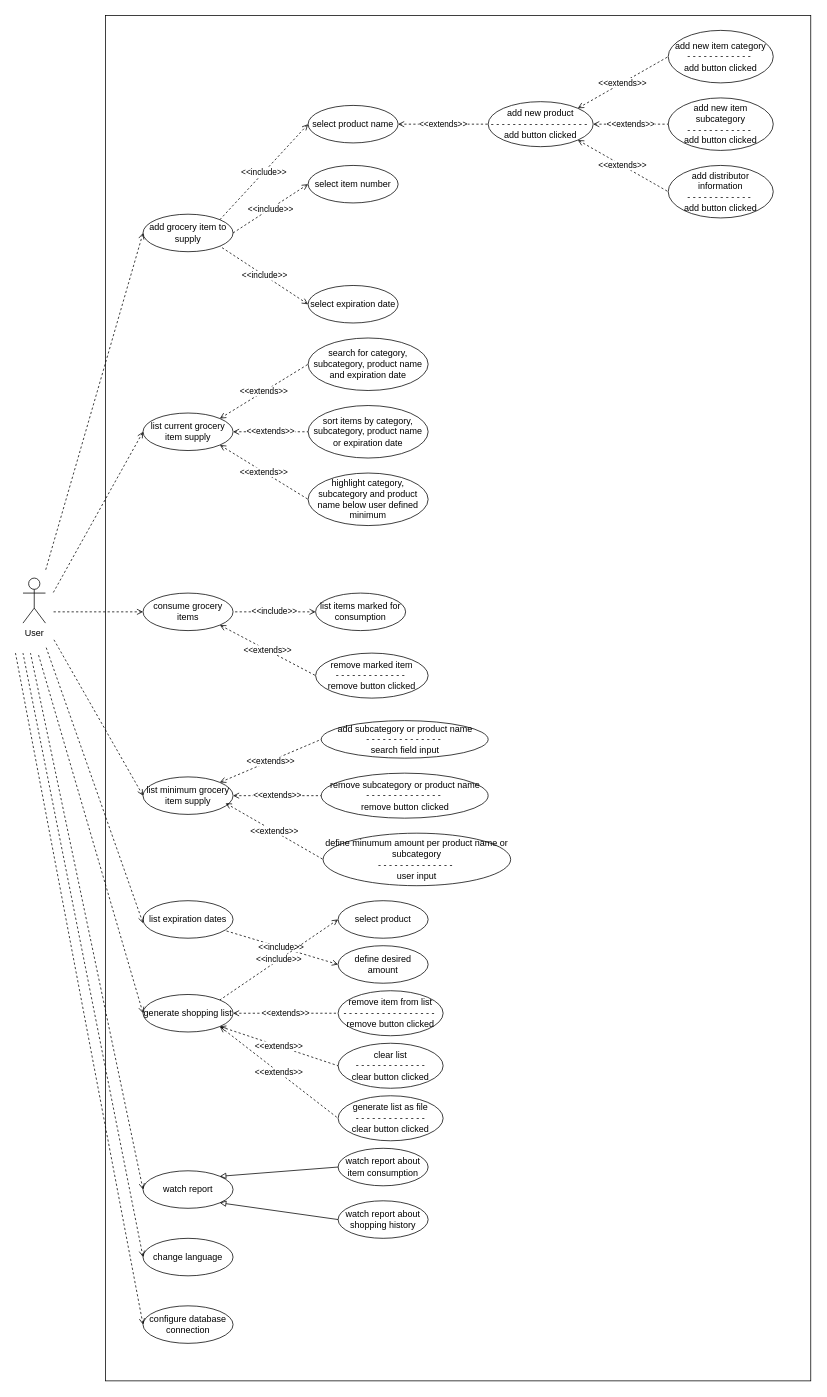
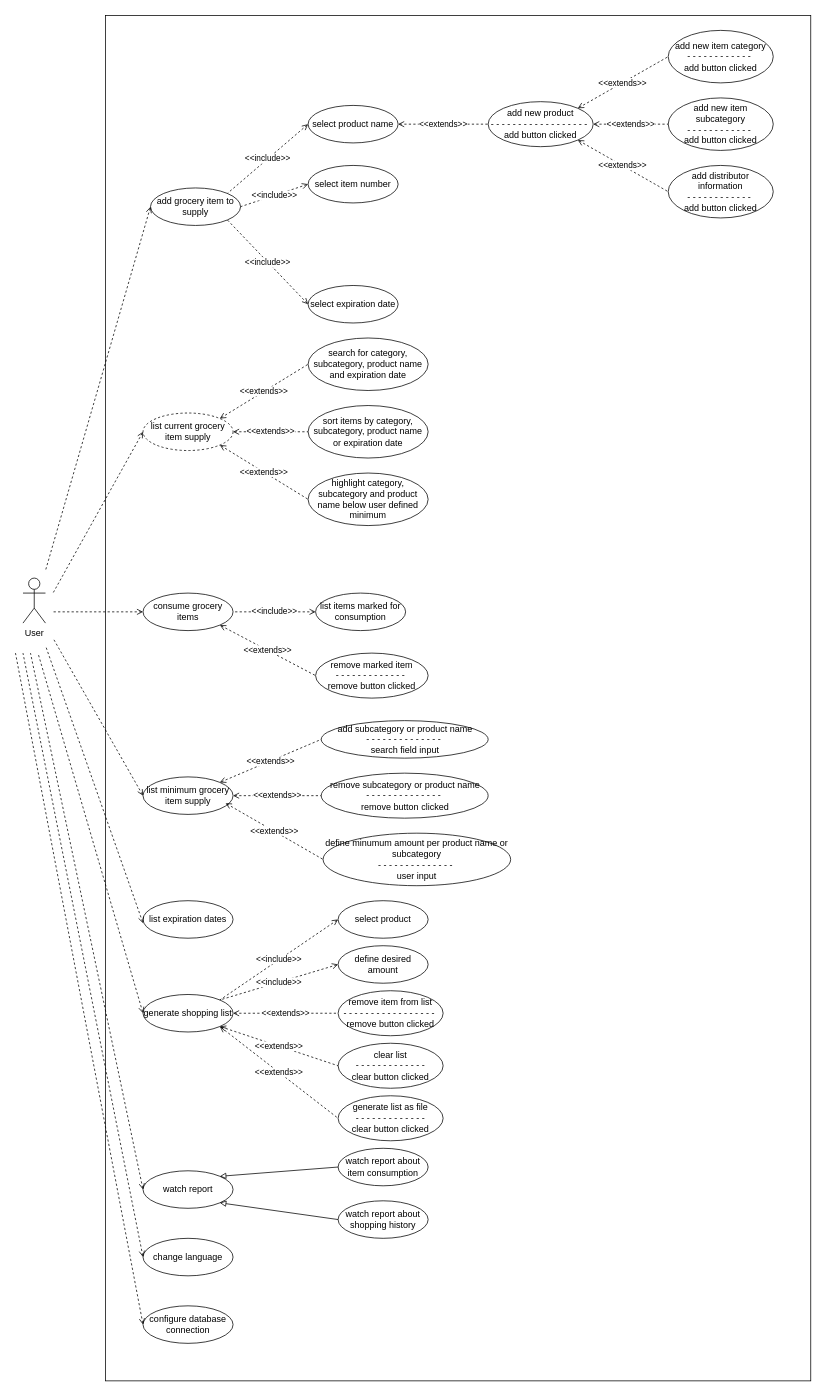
node "add grocery item to supply": moved (188, 233) -> (195, 207)
node "list current grocery item supply": style solid -> dashed
edge "list expiration dates" -> "define desired amount": now "generate shopping list" -> "define desired amount"
